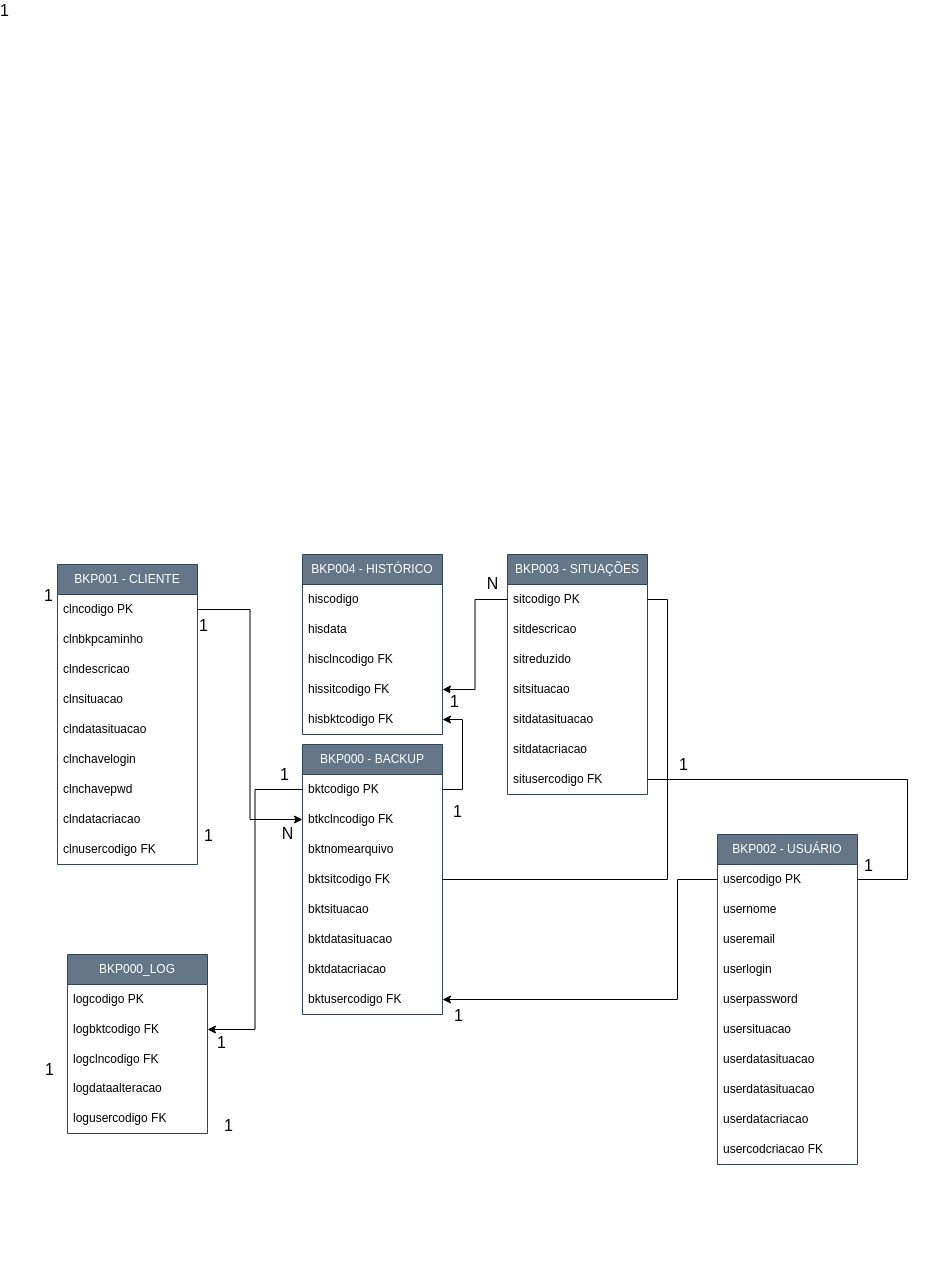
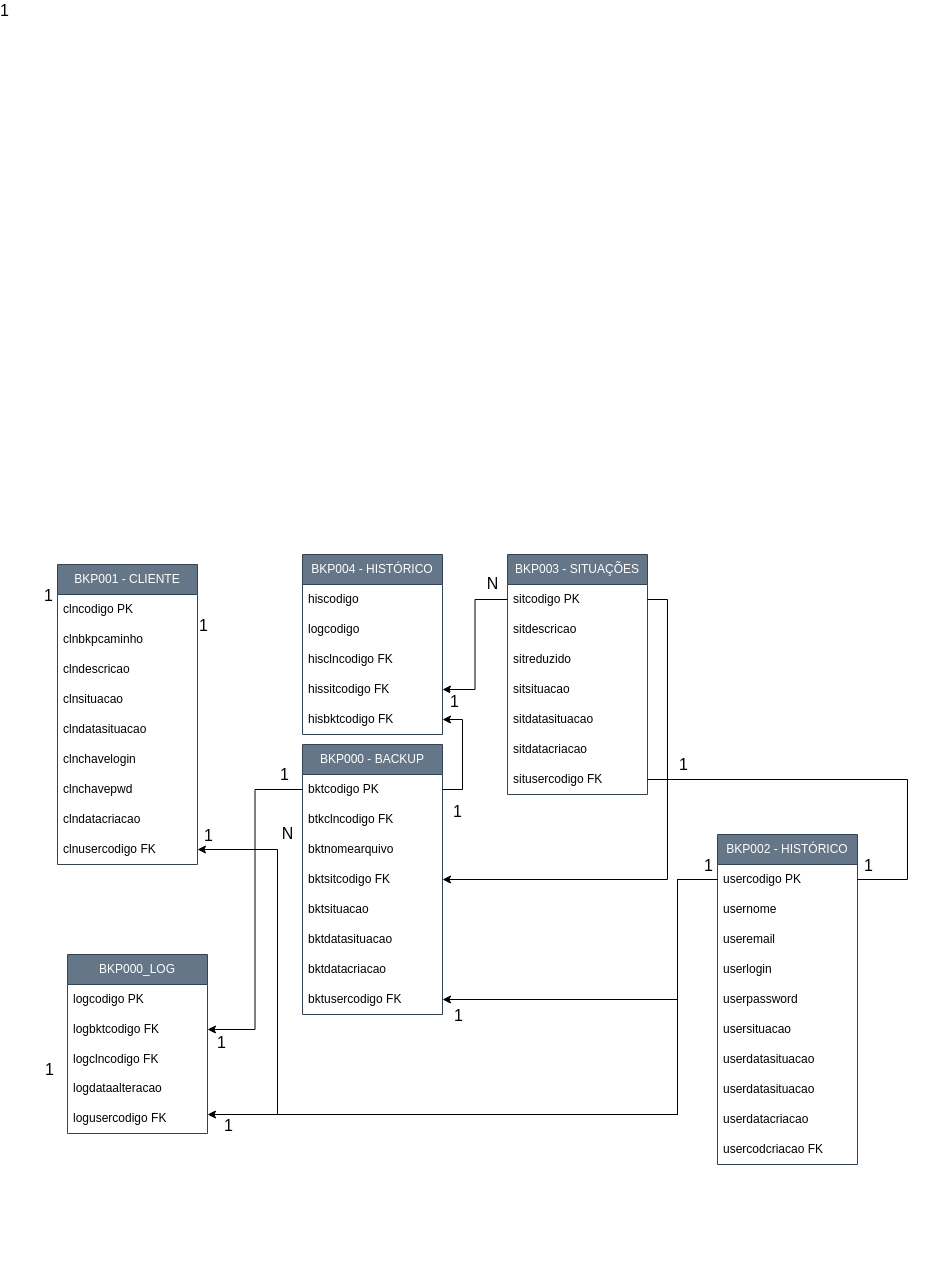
node "hisdata": label "hisdata" -> "logcodigo"
edge "clncodigo PK" -> "btkclncodigo FK": removed
node "BKP002 - USUÁRIO": label "BKP002 - USUÁRIO" -> "BKP002 - HISTÓRICO"
edge "sitcodigo PK" -- "bktsitcodigo FK": arrowhead none -> classic
edge "usercodigo PK" -> "clnusercodigo FK": added
edge "usercodigo PK" -> "logusercodigo FK": added, label "1"
